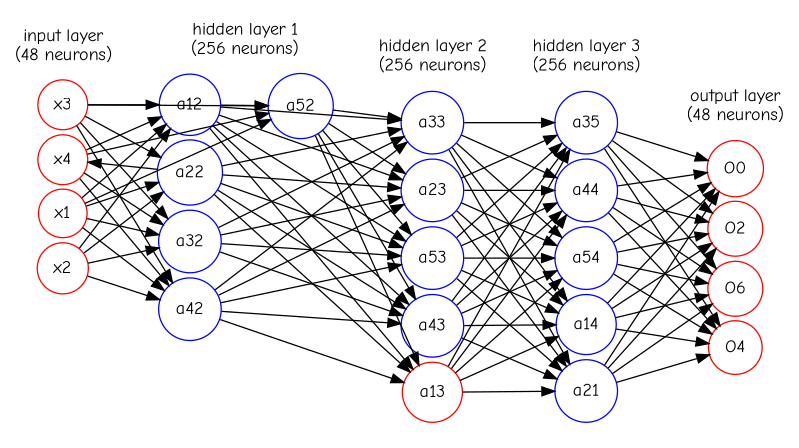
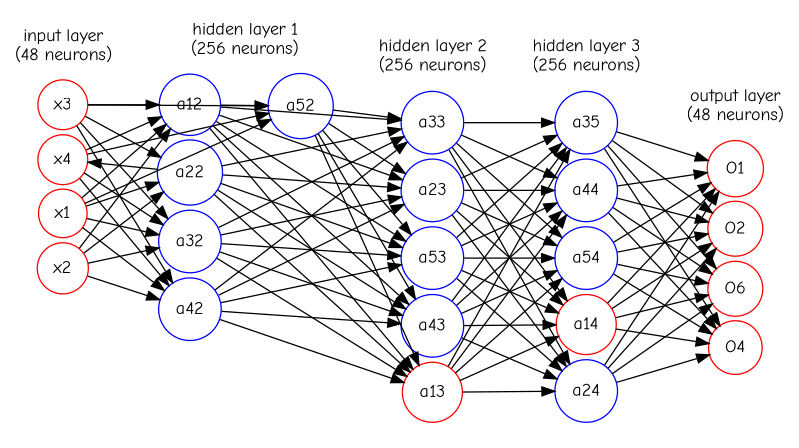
node "O0": label "O0" -> "O1"
edge "a32" -> "a13": added
node "a14": color blue -> red
node "a21": label "a21" -> "a24"
